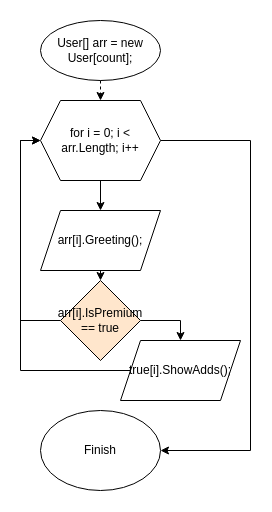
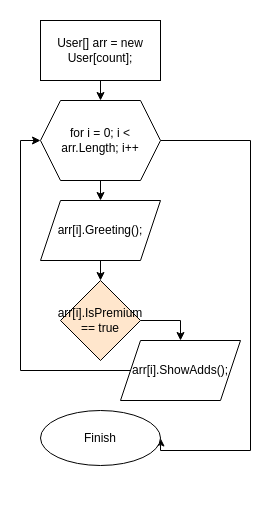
node "User[] arr = new User[count];": shape ellipse -> rectangle
edge "User[] arr = new User[count];" -> "for i = 0; i < arr.Length; i++": style dashed -> solid
node "arr[i].Greeting();": moved (101, 241) -> (101, 231)
edge "arr[i].IsPremium == true" -> "for i = 0; i < arr.Length; i++": removed
node "true[i].ShowAdds();": label "true[i].ShowAdds();" -> "arr[i].ShowAdds();"
node "Finish": size 120x80 -> 120x55
